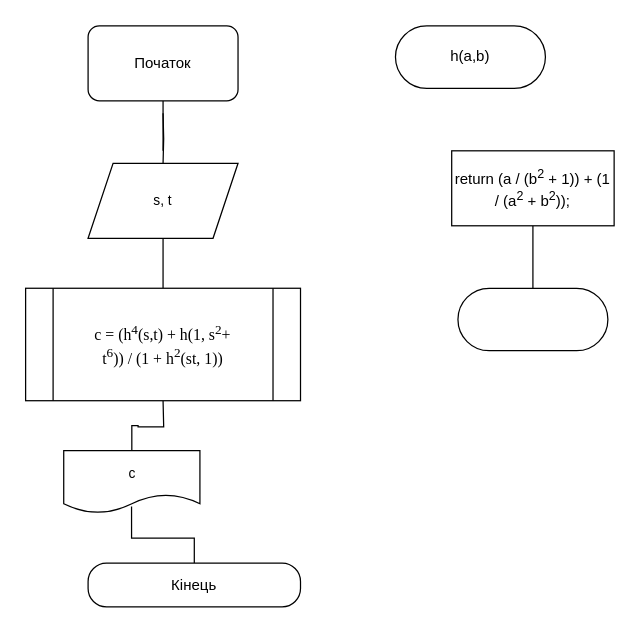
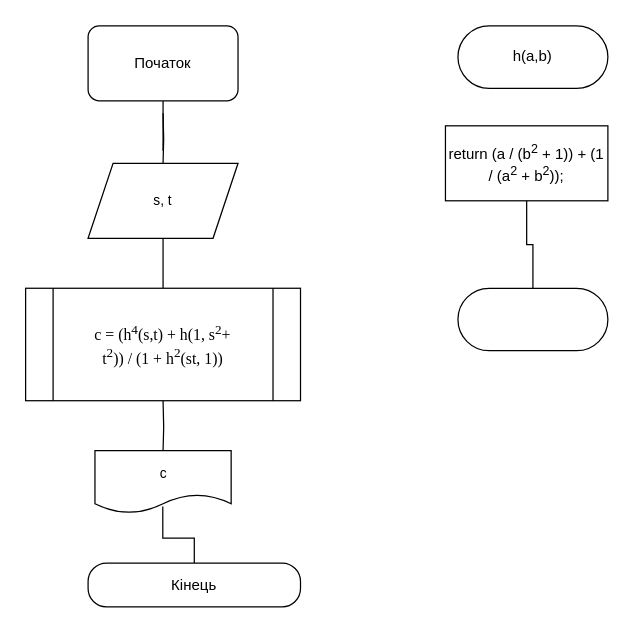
node "h(a,b)": moved (471, 57) -> (533, 57)
node "return (a / (b2 + 1)) + (1 / (a2 + b2));": moved (533, 188) -> (527, 163)
node "c = (h4(s,t) + h(1, s2+ t6)) / (1 + h2(st, 1))": label "c = (h4(s,t) + h(1, s2+ t6)) / (1 + h2(st, 1))" -> "c = (h4(s,t) + h(1, s2+ t2)) / (1 + h2(st, 1))"
node "c": moved (132, 482) -> (163, 482)
